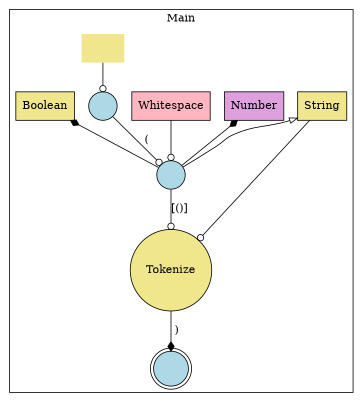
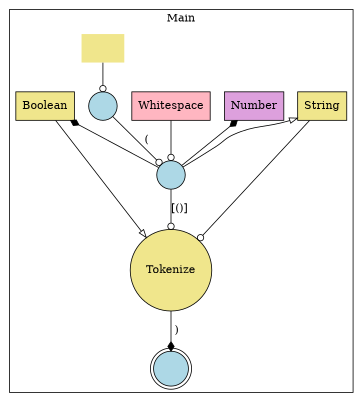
edge "Boolean" -> "Tokenize": added
